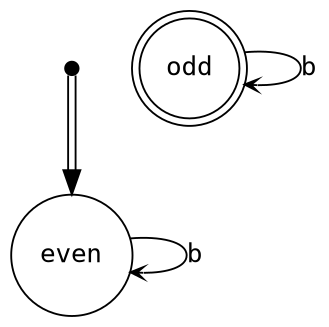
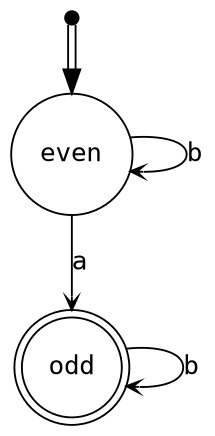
edge "even" -> "odd": added, label "a"
